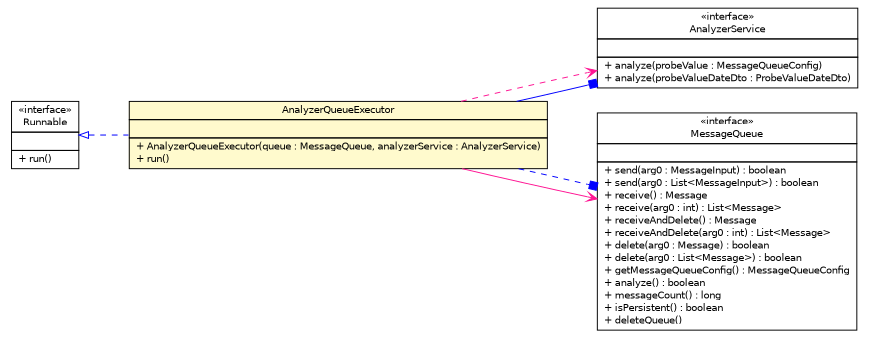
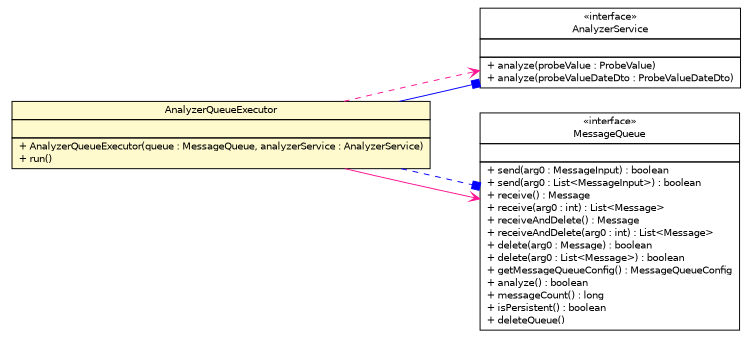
node "AnalyzerService": text "+ analyze(probeValue : MessageQueueConfig)" -> "+ analyze(probeValue : ProbeValue)"
node "Runnable": removed
